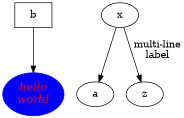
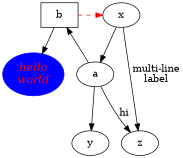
edge "b" -> "x": added
edge "a" -> "b": added
edge "a" -> "z": added, label "hi"
node "y": added
